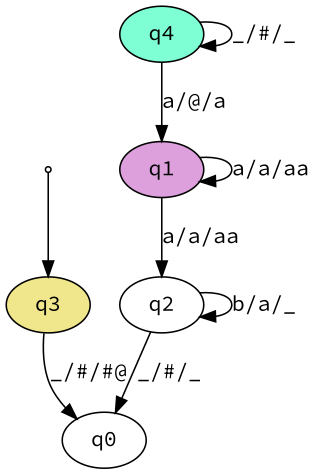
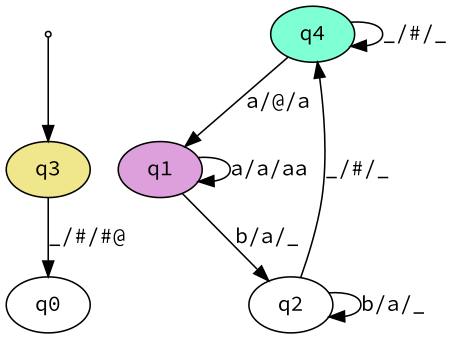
edge "q1" -> "q2": label "a/a/aa" -> "b/a/_"
edge "q2" -> "q0": now "q2" -> "q4"
